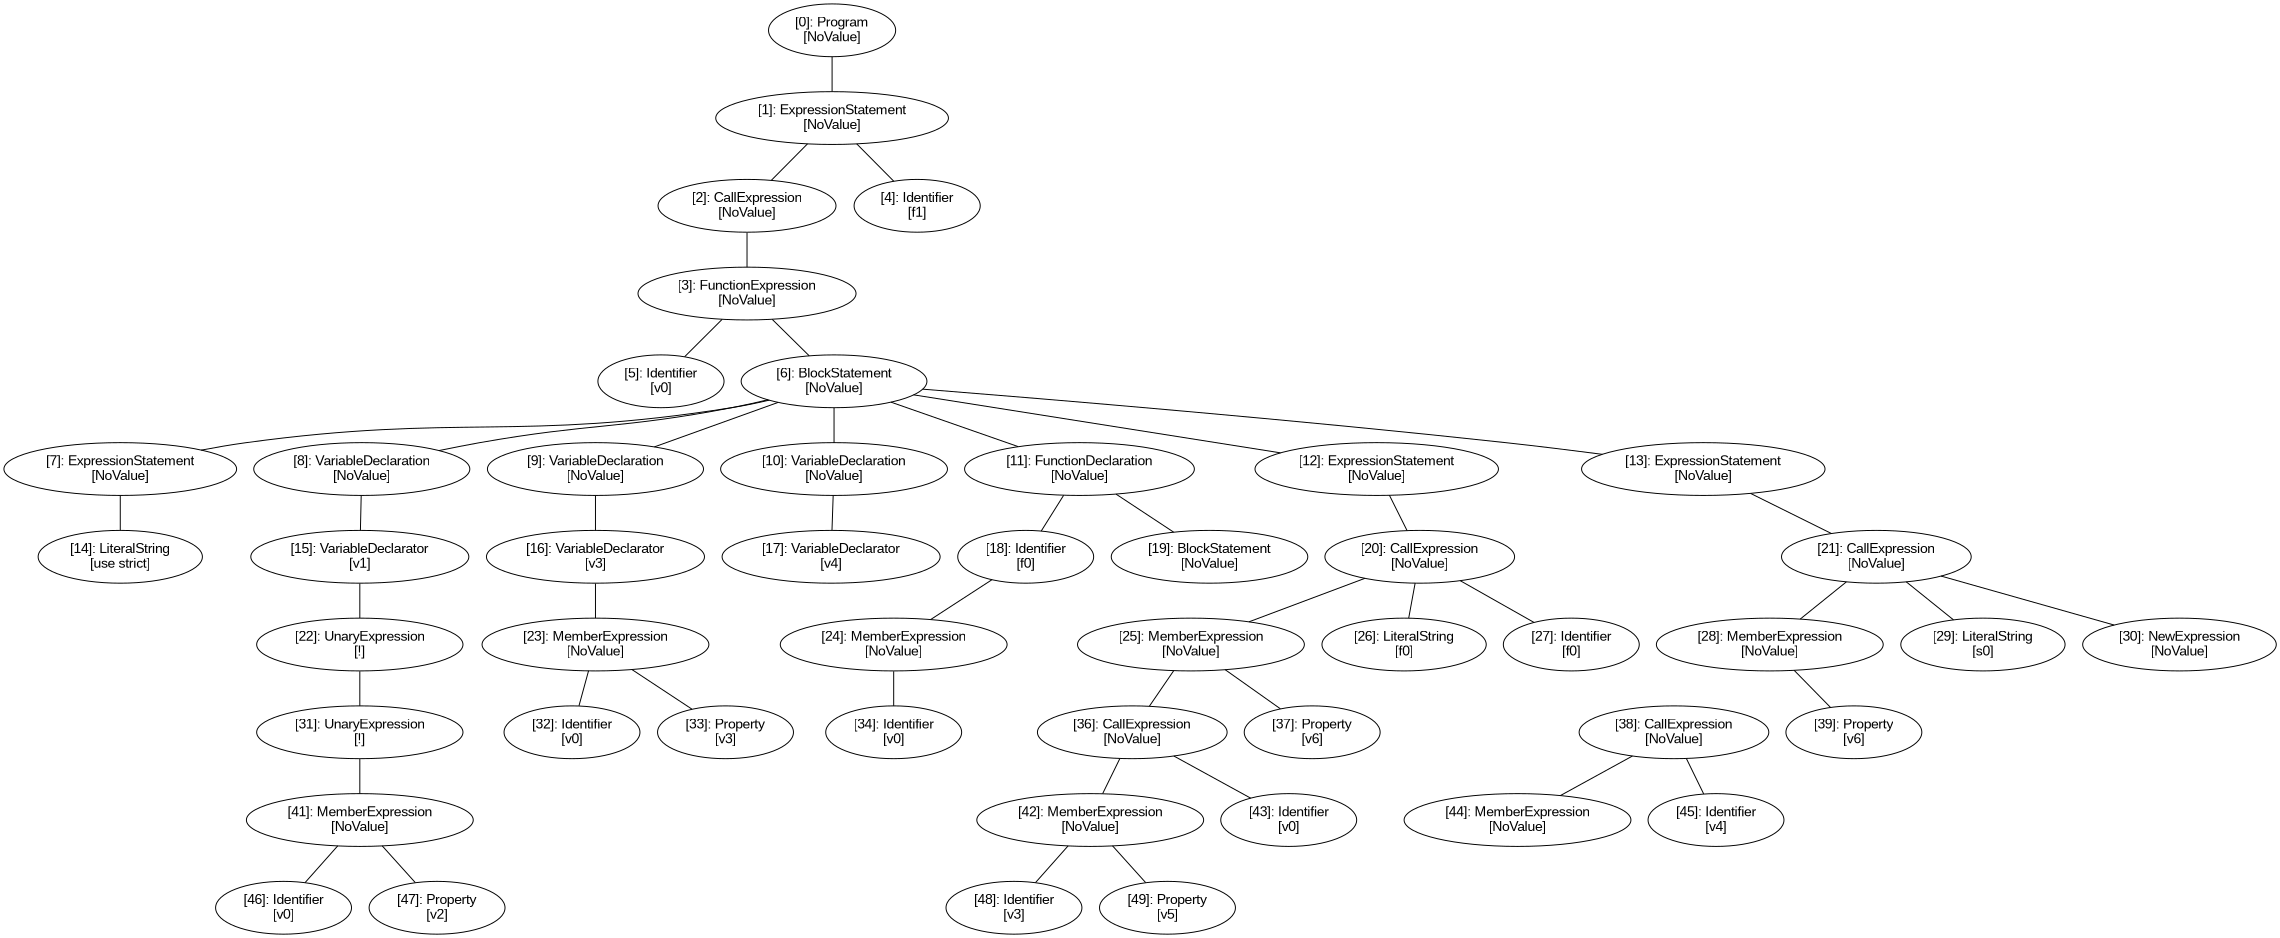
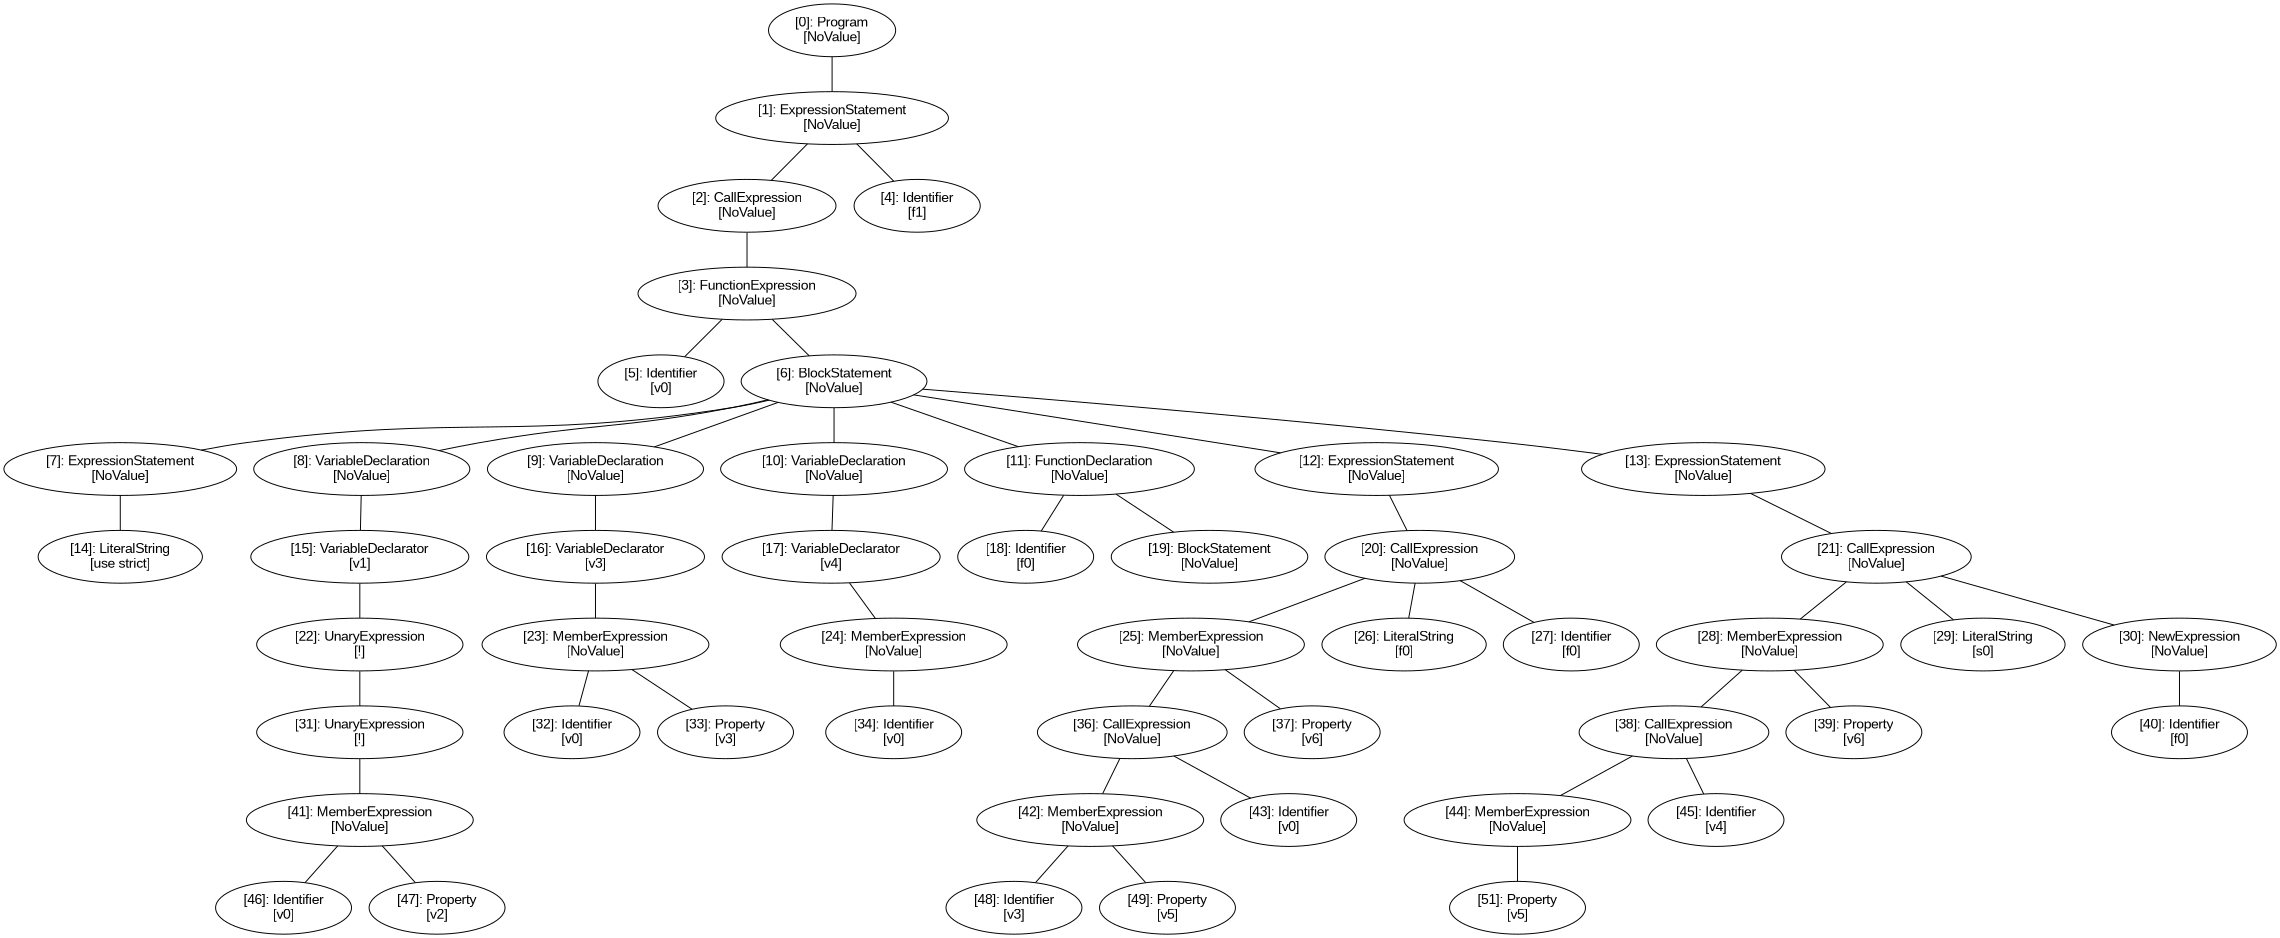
edge "[18]: Identifier [f0]" -- "[24]: MemberExpression [NoValue]": now "[17]: VariableDeclarator [v4]" -- "[24]: MemberExpression [NoValue]"
edge "[28]: MemberExpression [NoValue]" -- "[38]: CallExpression [NoValue]": added
node "[40]: Identifier [f0]": added
node "[51]: Property [v5]": added
